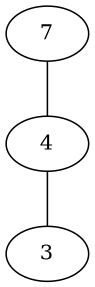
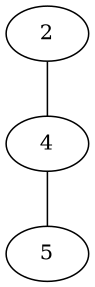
node "7": label "7" -> "2"
node "3": label "3" -> "5"
